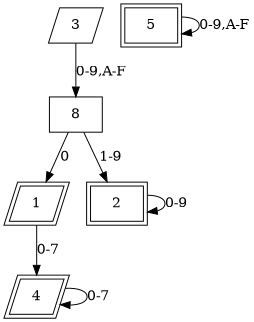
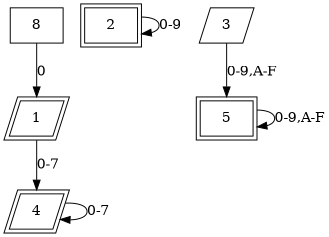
edge "3" -> "8": now "3" -> "5"
edge "8" -> "2": removed, label "1-9"
